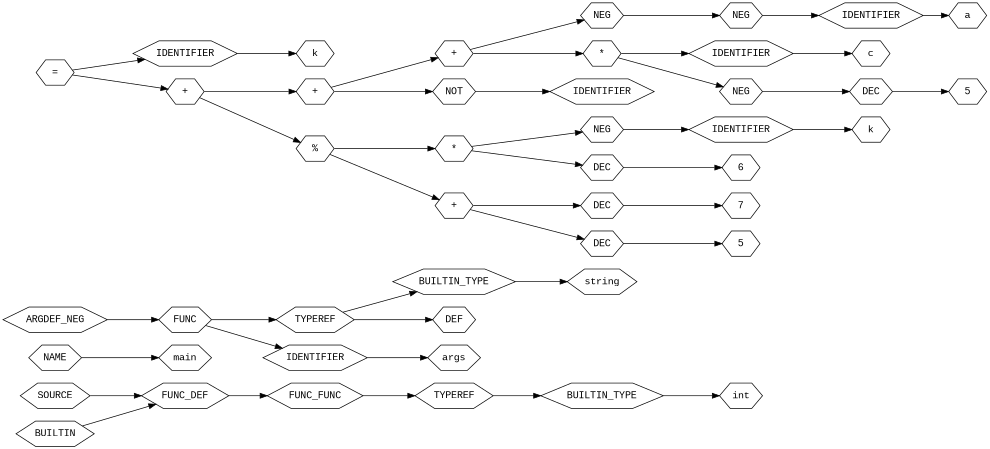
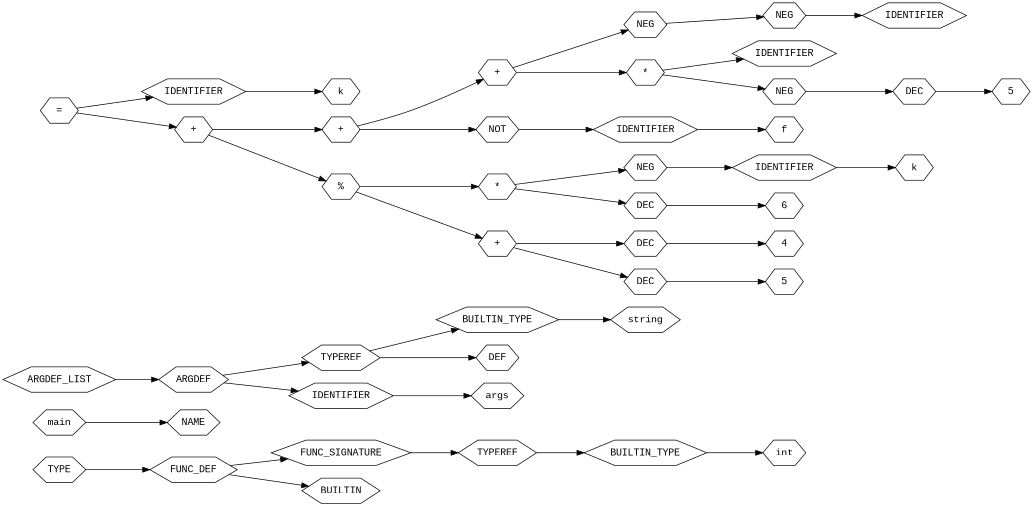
node "a": removed
node "c": removed
node "f": added
node "7": label "7" -> "4"
node "ARGDEF_NEG": label "ARGDEF_NEG" -> "ARGDEF_LIST"
node "FUNC": label "FUNC" -> "ARGDEF"
edge "NAME" -> "main": reversed
node "SOURCE": label "SOURCE" -> "TYPE"
node "FUNC_FUNC": label "FUNC_FUNC" -> "FUNC_SIGNATURE"
edge "BUILTIN" -> "FUNC_DEF": reversed
